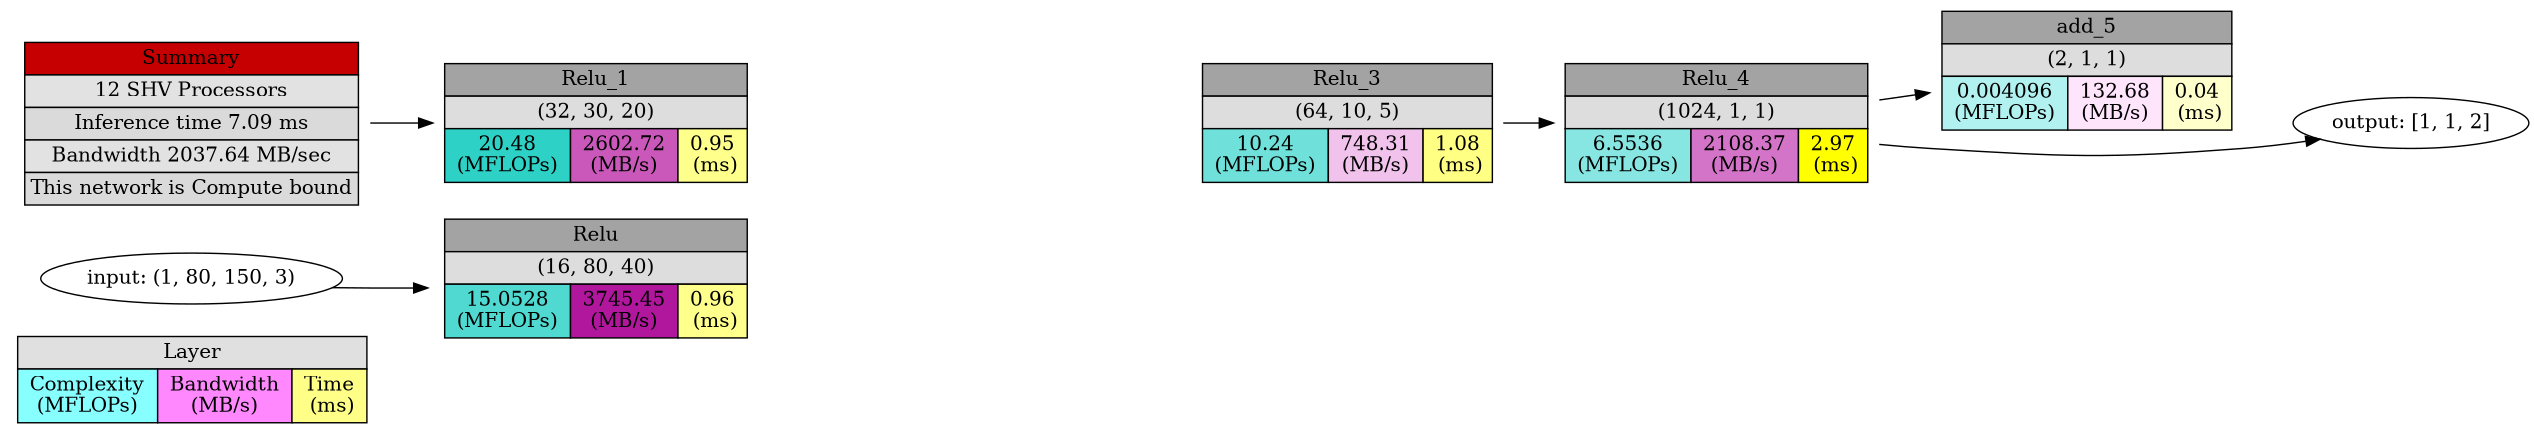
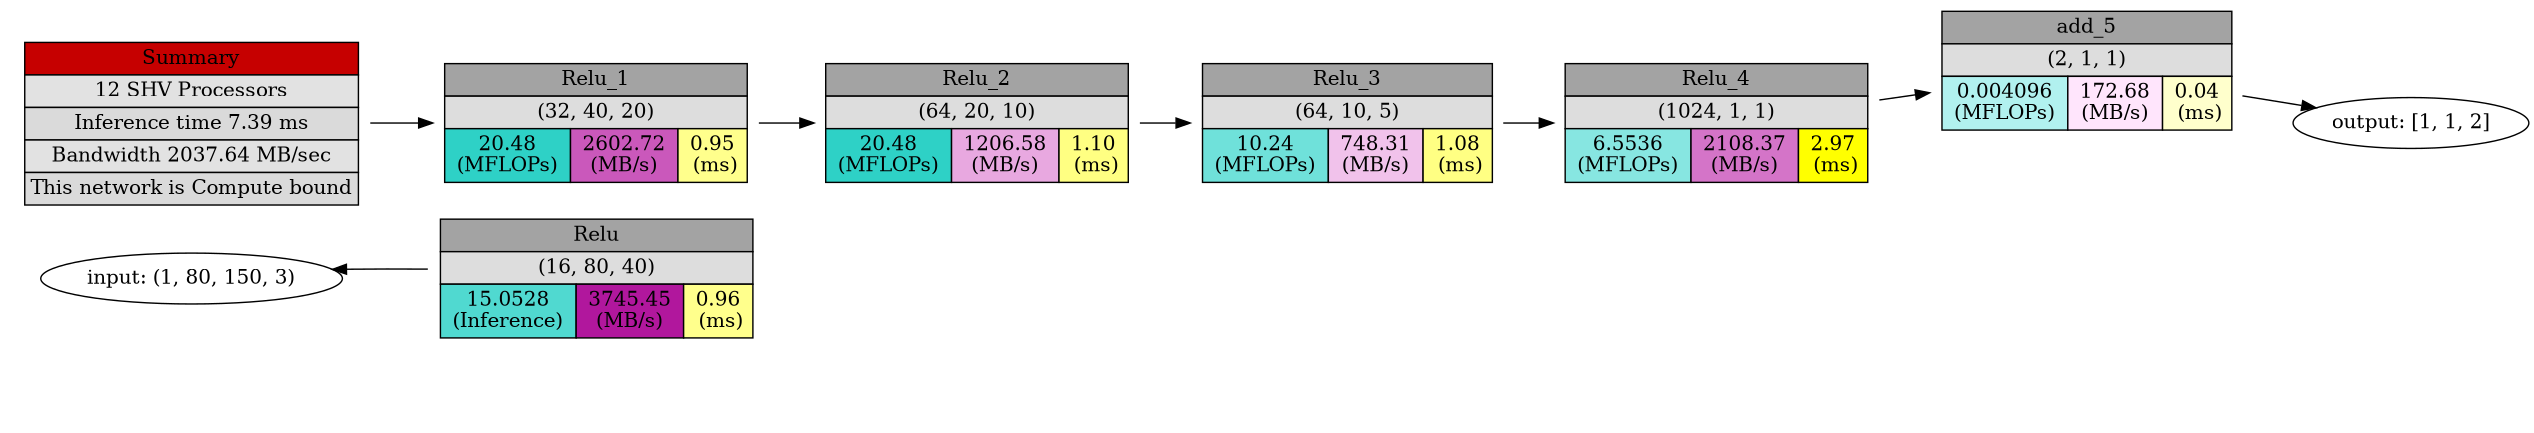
node "add_5": text "132.68" -> "172.68"
node "Relu_1": text "(32, 30, 20)" -> "(32, 40, 20)"
node "Summary": text "Inference time 7.09 ms" -> "Inference time 7.39 ms"
node "Relu_2": added
edge "Relu_4" -> "output: [1, 1, 2]": now "add_5" -> "output: [1, 1, 2]"
edge "input: (1, 80, 150, 3)" -> "Relu": reversed
node "Relu": text "(MFLOPs)" -> "(Inference)"
node "Layer": removed
